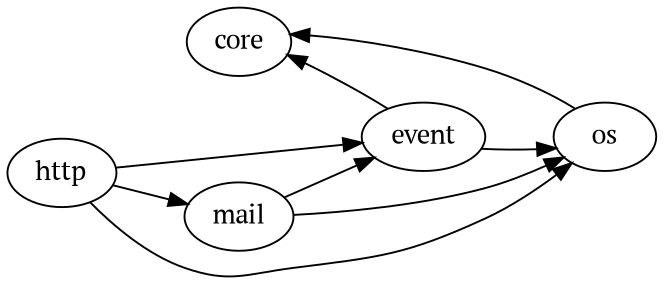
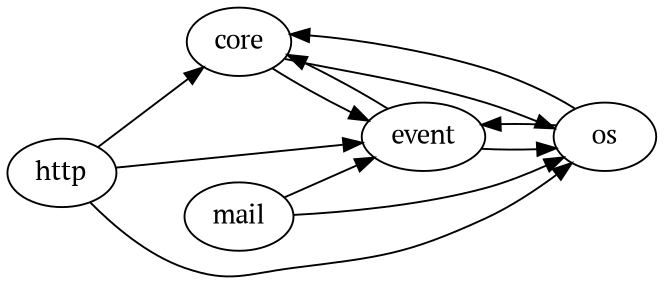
edge "core" -> "os": added
edge "core" -> "event": added
edge "os" -> "event": added
edge "http" -> "mail": now "http" -> "core"
